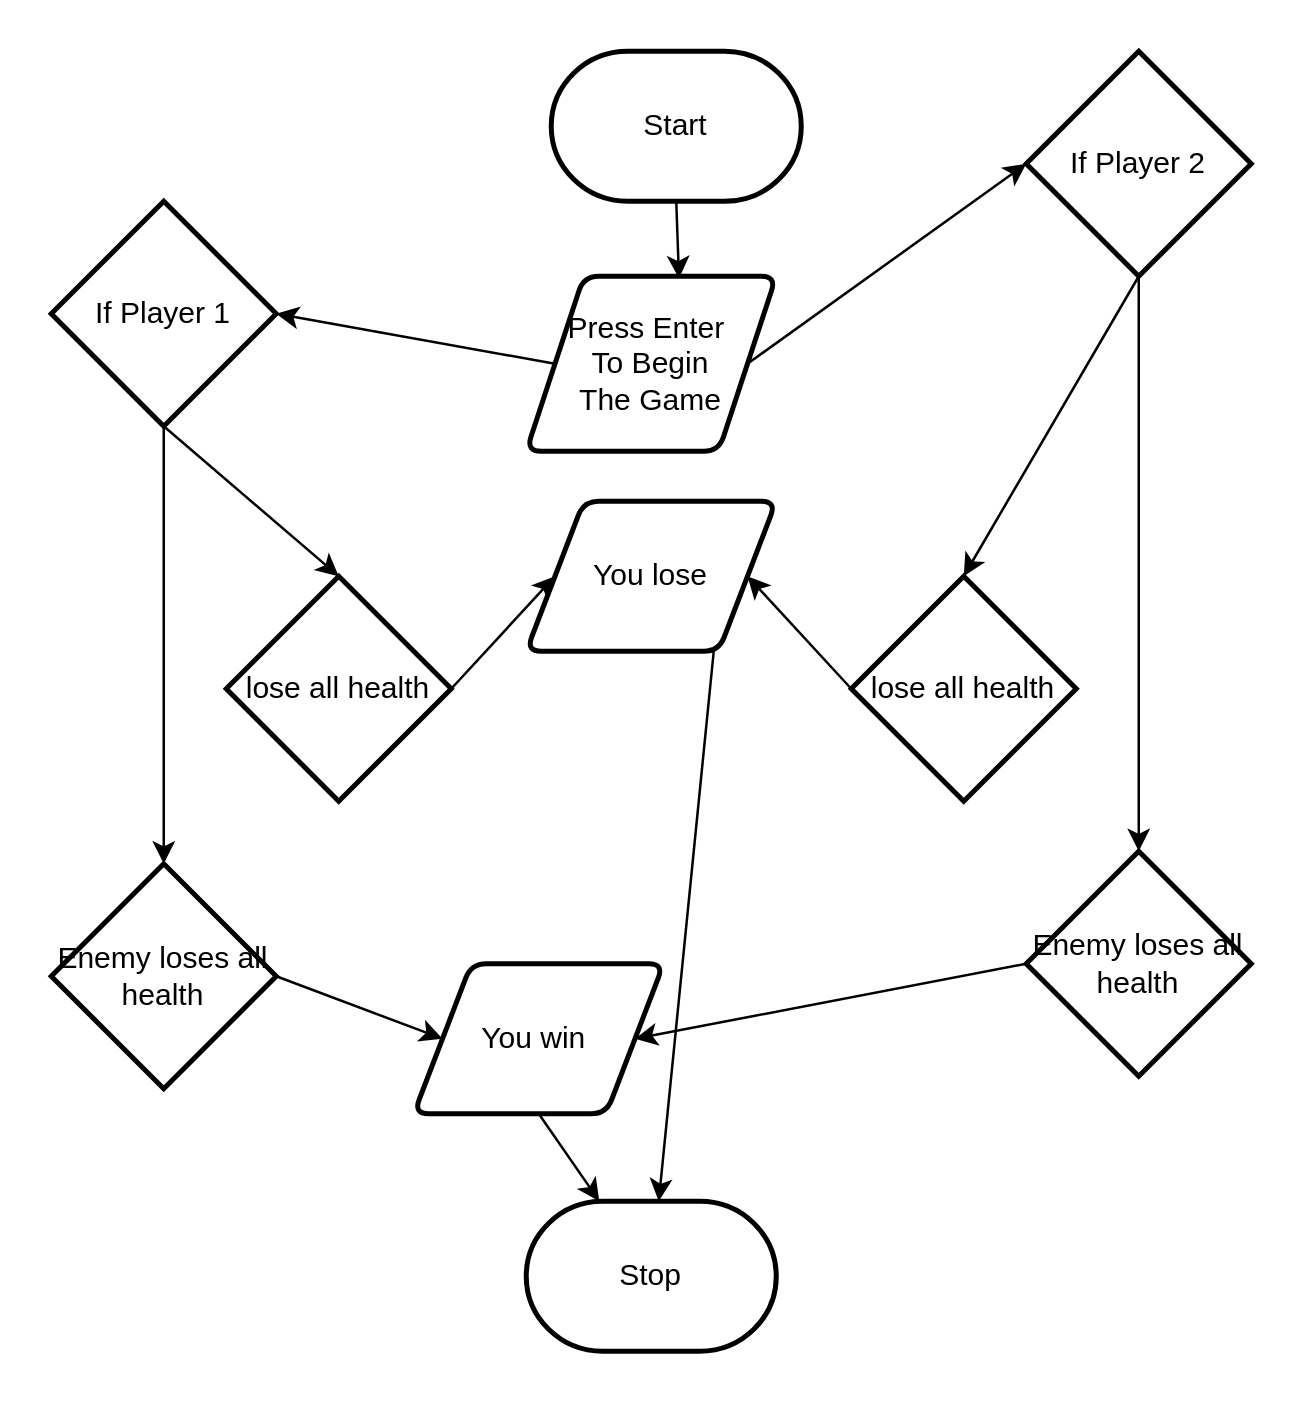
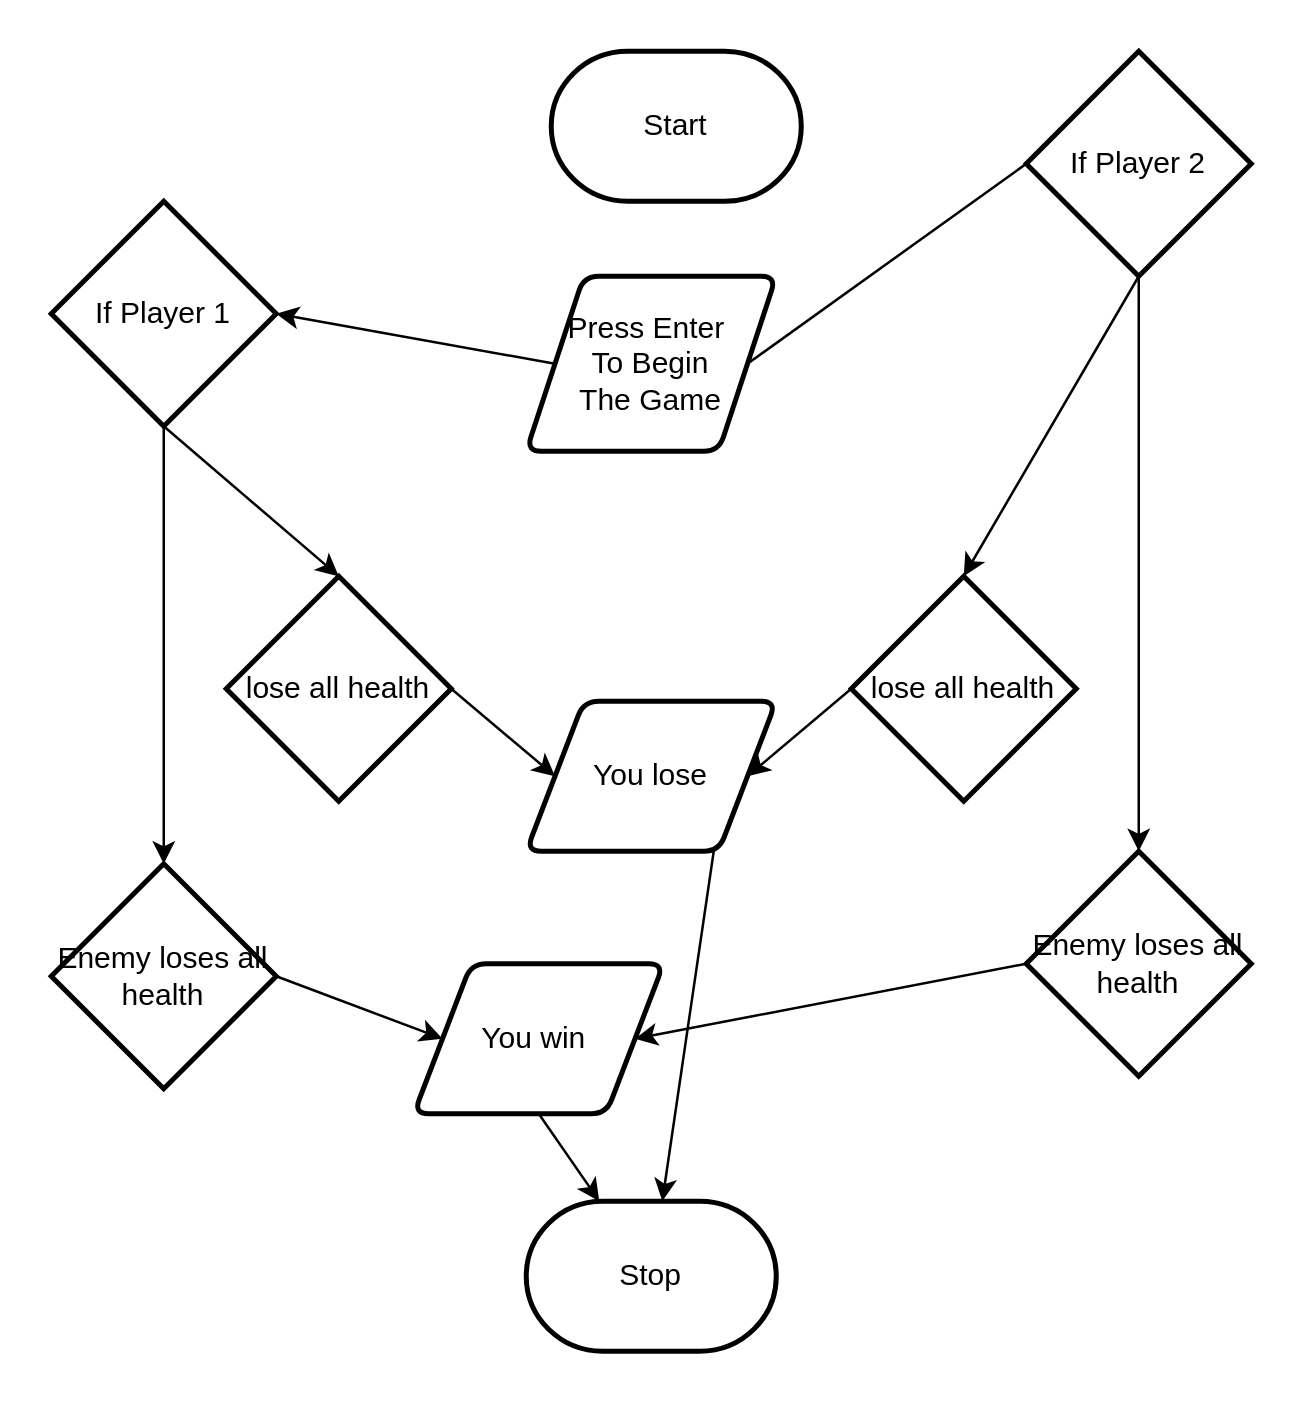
edge "Press Enter To Begin The Game" -> "If Player 2": arrowhead classic -> none
edge "Start" -> "Press Enter To Begin The Game": removed
node "You lose": moved (651, 576) -> (651, 776)
